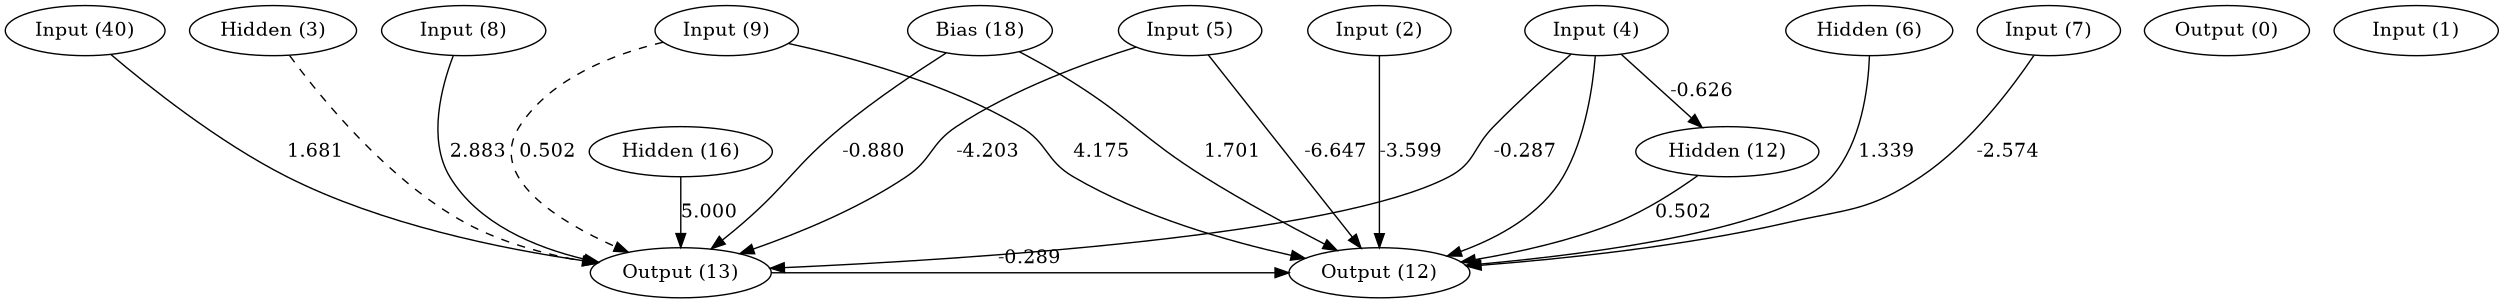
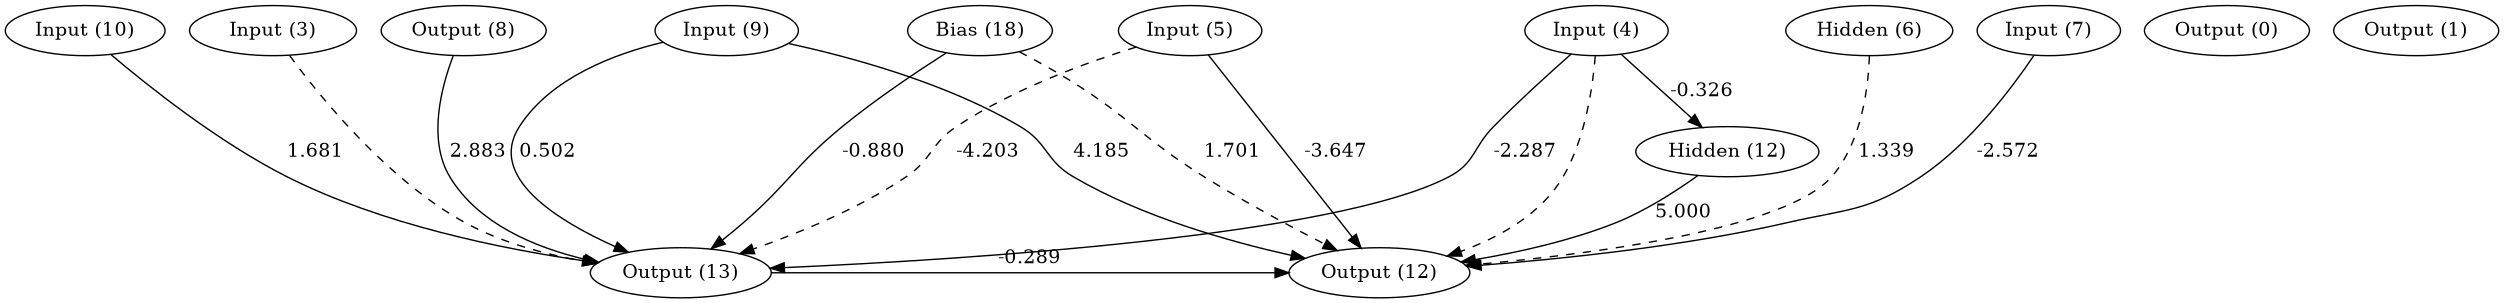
node "Input (40)": label "Input (40)" -> "Input (10)"
node "Hidden (3)": label "Hidden (3)" -> "Input (3)"
node "Input (8)": label "Input (8)" -> "Output (8)"
node "Input (2)": removed
node "Input (1)": label "Input (1)" -> "Output (1)"
edge "Input (4)" -> "Hidden (12)": label "-0.626" -> "-0.326"
edge "Input (9)" -> "Output (13)": style dashed -> solid
edge "Input (5)" -> "Output (13)": style solid -> dashed
node "Hidden (16)": removed
edge "Input (9)" -> "Output (12)": label "4.175" -> "4.185"
edge "Input (5)" -> "Output (12)": label "-6.647" -> "-3.647"
edge "Input (4)" -> "Output (13)": label "-0.287" -> "-2.287"
edge "Input (7)" -> "Output (12)": label "-2.574" -> "-2.572"
edge "Bias (18)" -> "Output (12)": style solid -> dashed
edge "Input (4)" -> "Output (12)": style solid -> dashed
edge "Hidden (12)" -> "Output (12)": label "0.502" -> "5.000"
edge "Hidden (6)" -> "Output (12)": style solid -> dashed
